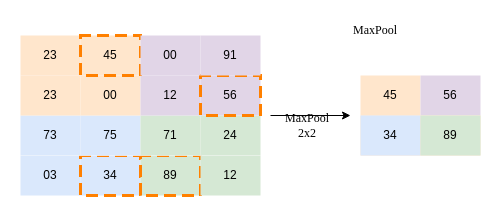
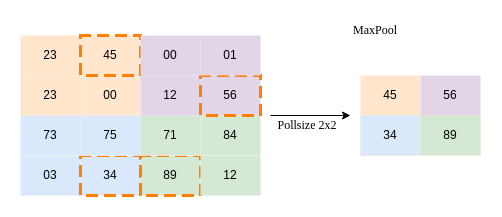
node "91": label "91" -> "01"
node "MaxPool 2x2": label "MaxPool 2x2" -> "Pollsize 2x2"
node "24": label "24" -> "84"
